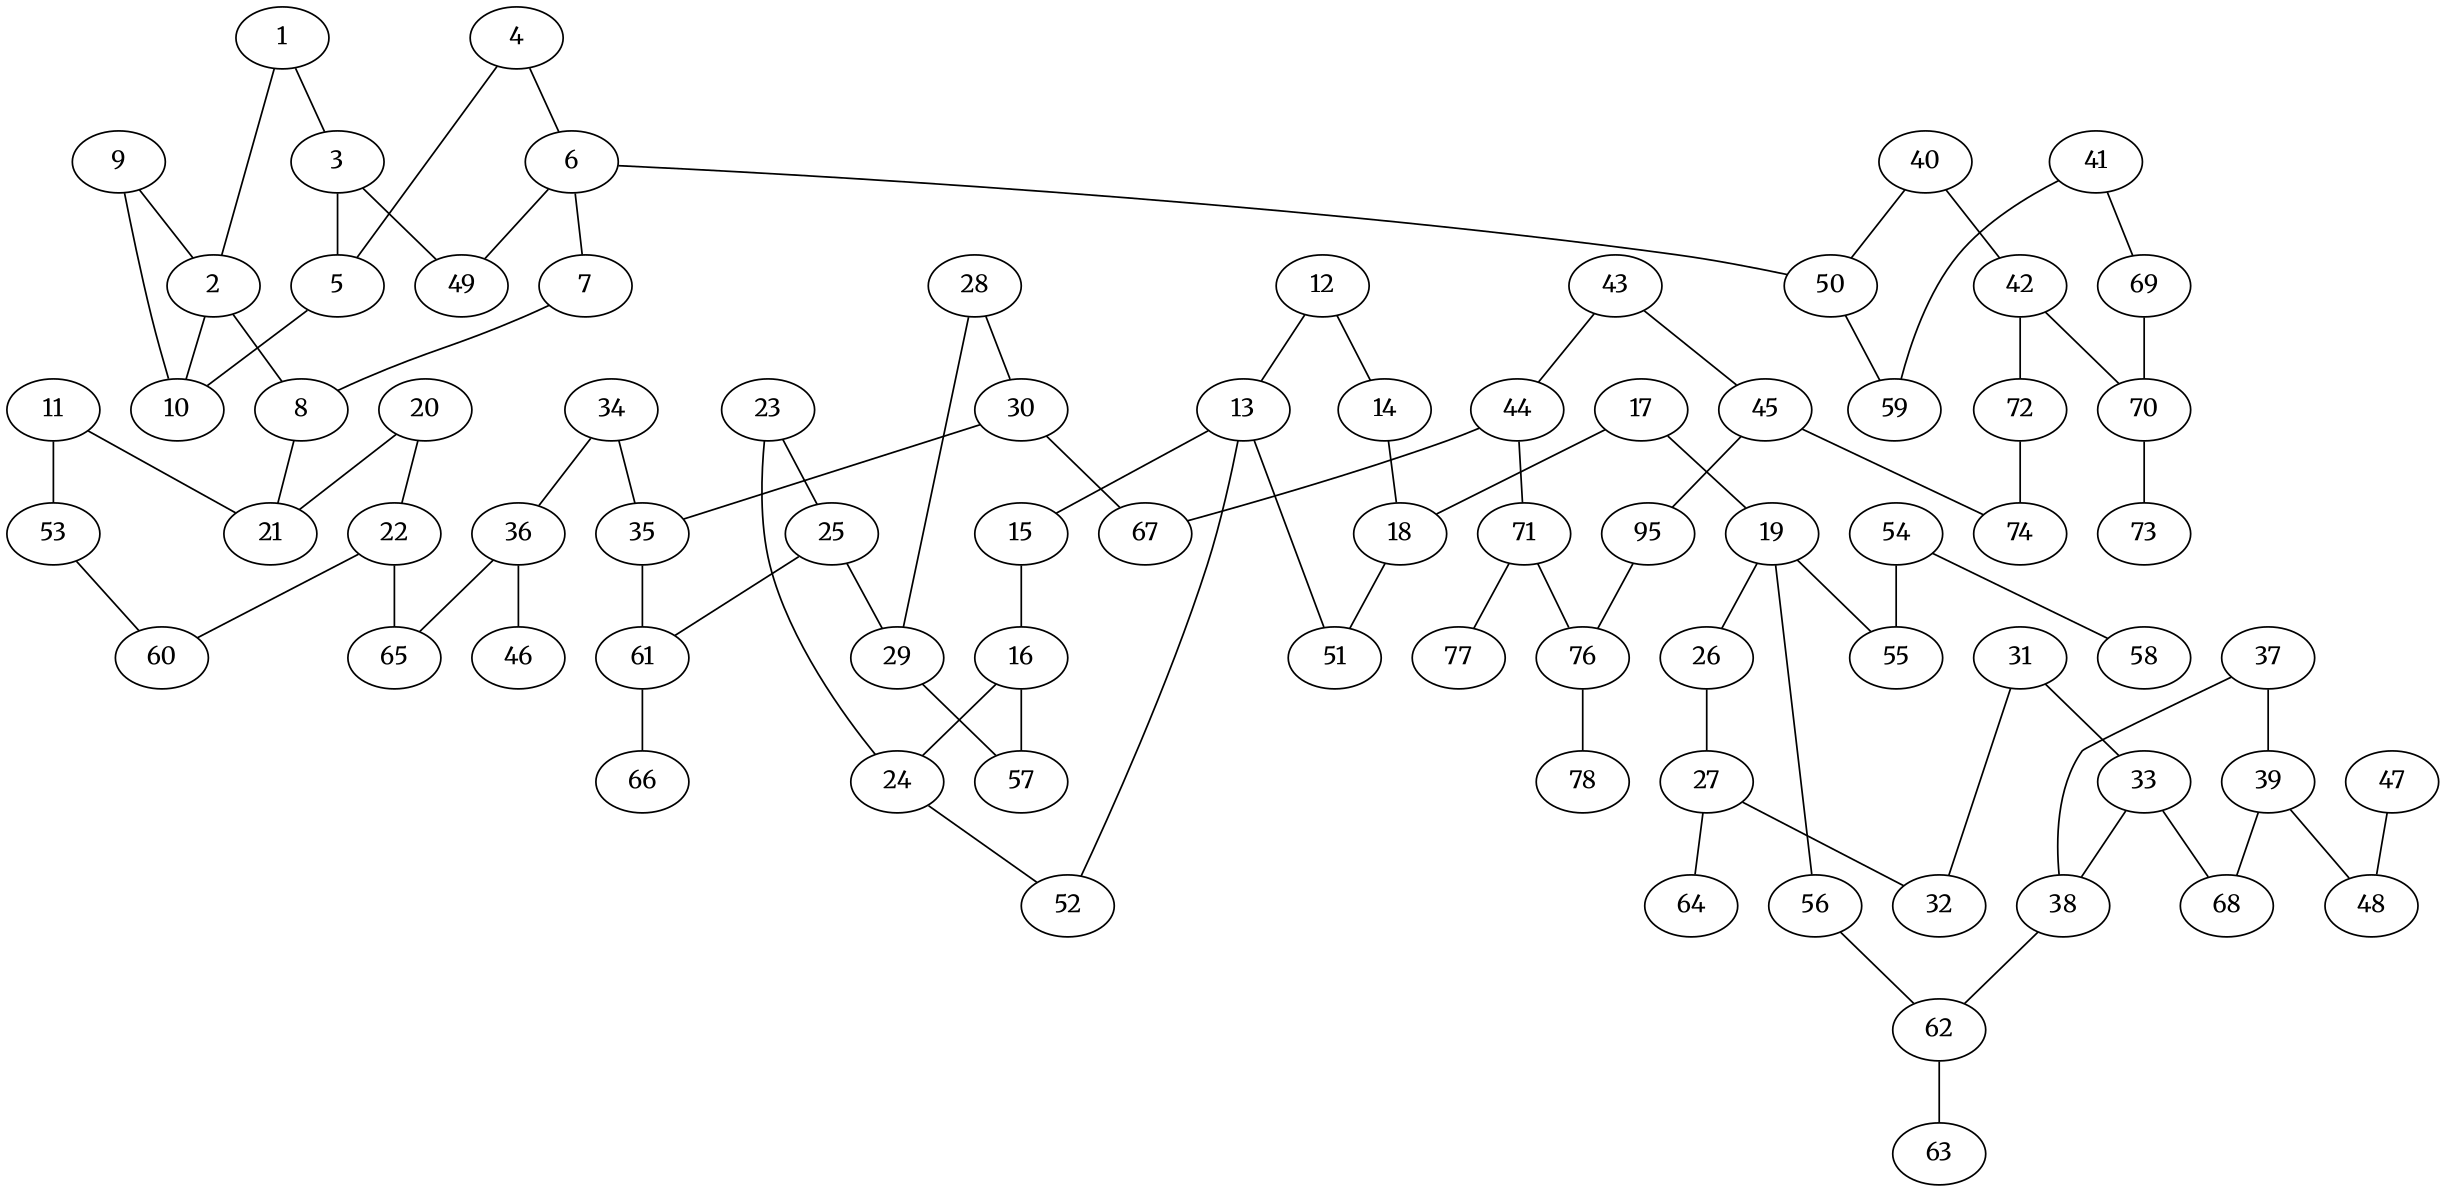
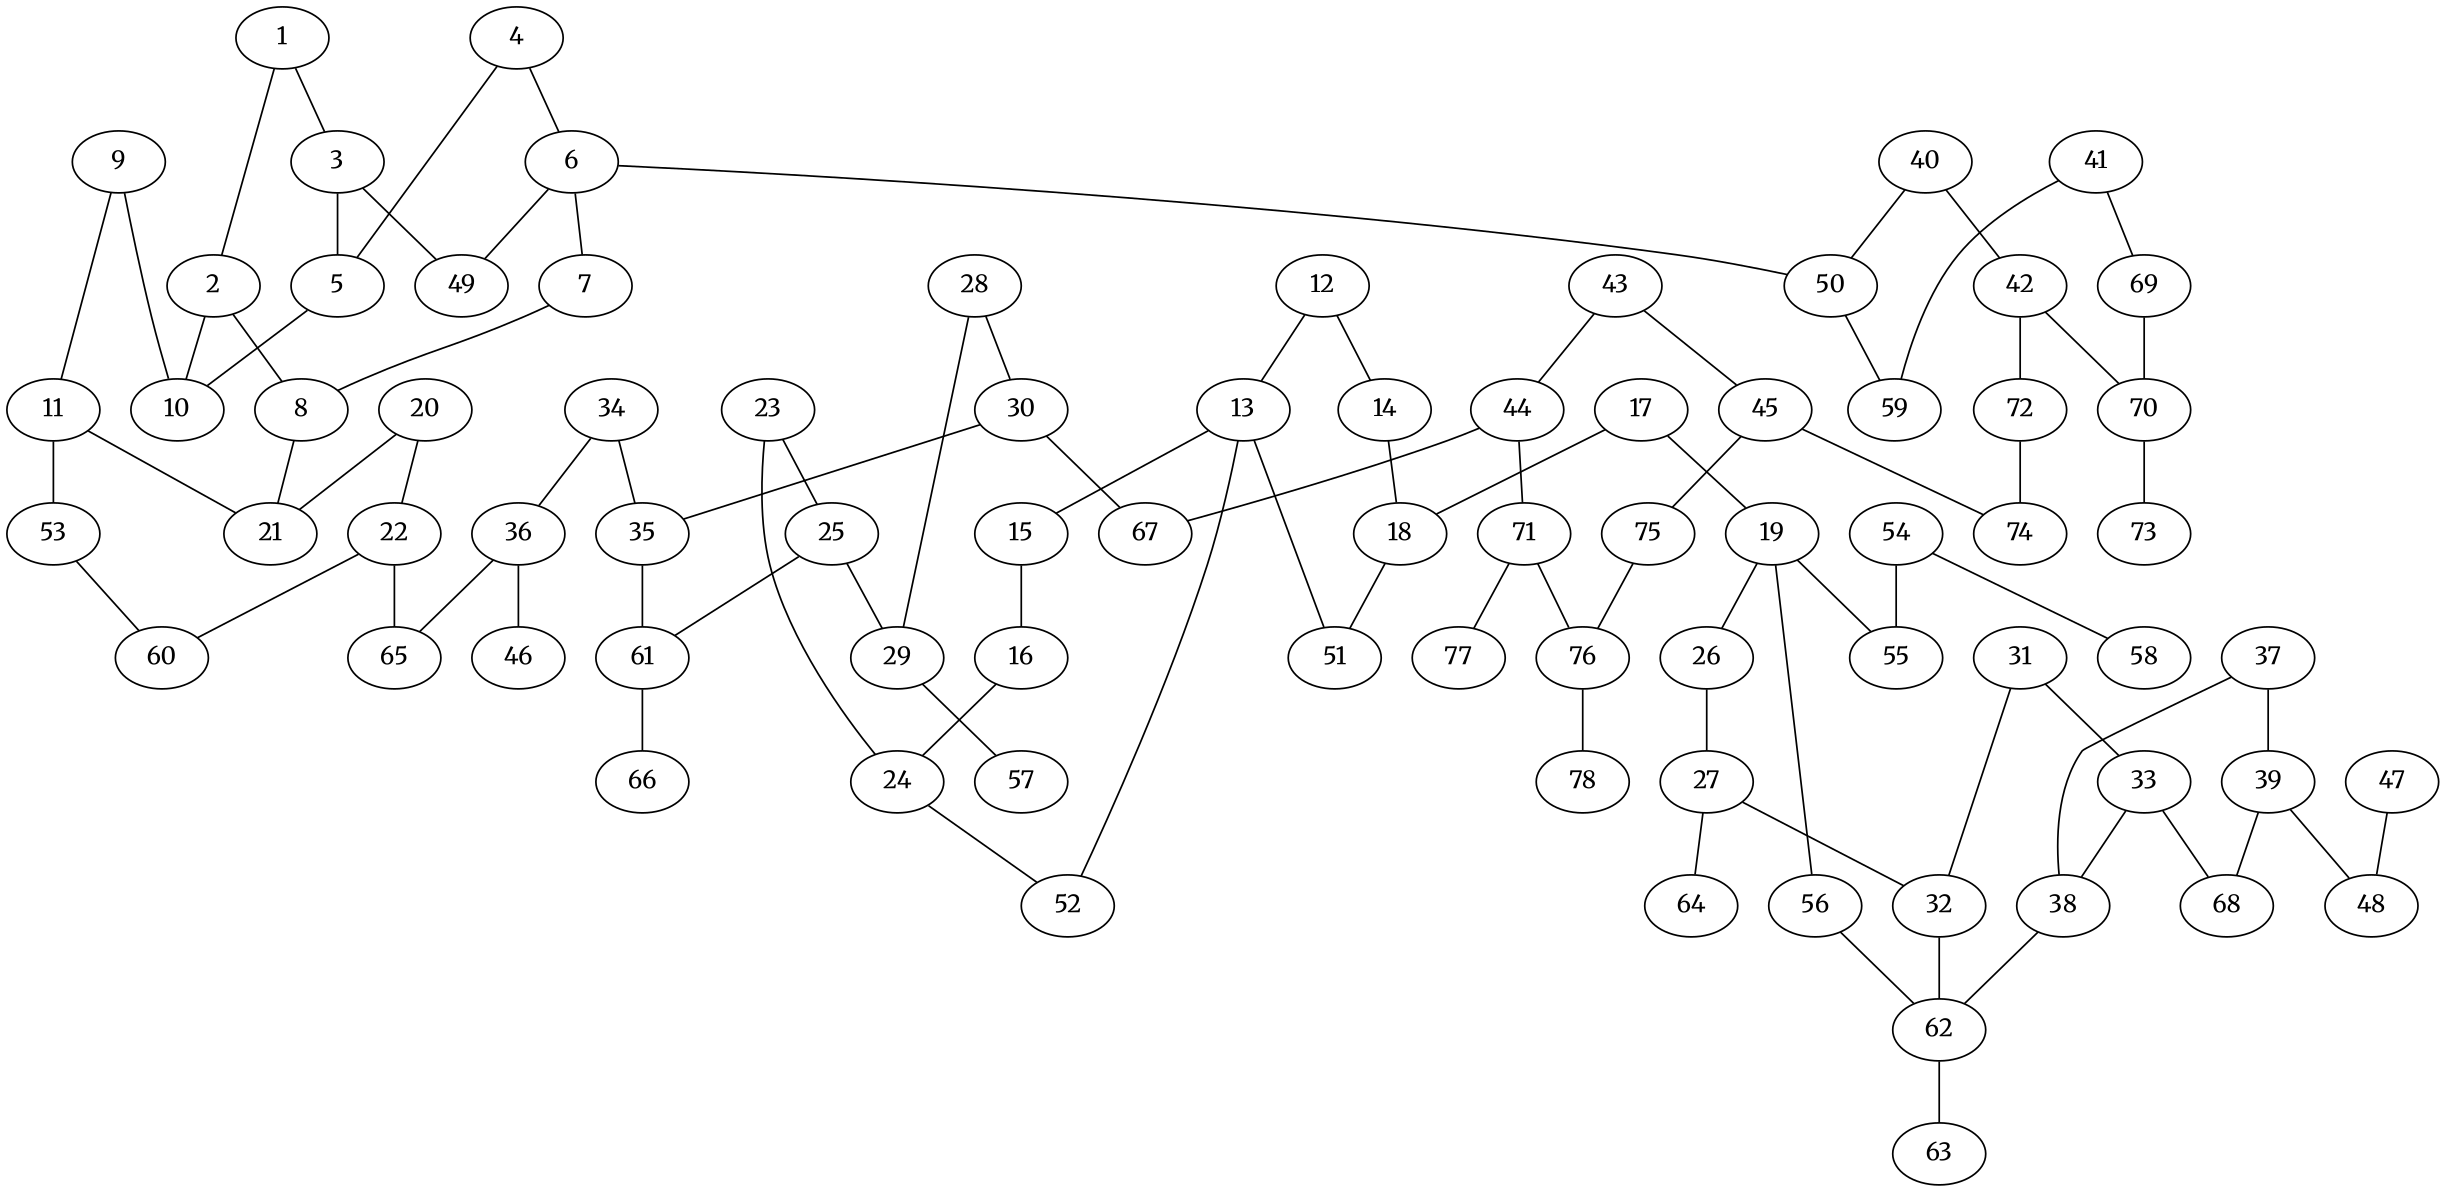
edge "9" -- "2": now "9" -- "11"
node "95": label "95" -> "75"
edge "16" -- "57": removed
edge "32" -- "62": added
